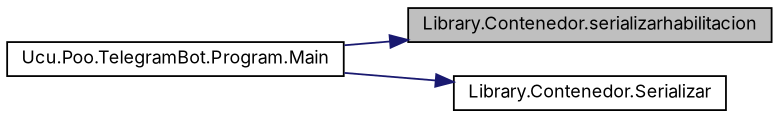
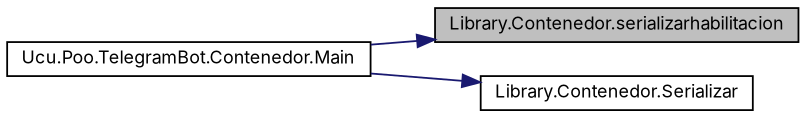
node "Ucu.Poo.TelegramBot.Program.Main": label "Ucu.Poo.TelegramBot.Program.Main" -> "Ucu.Poo.TelegramBot.Contenedor.Main"
